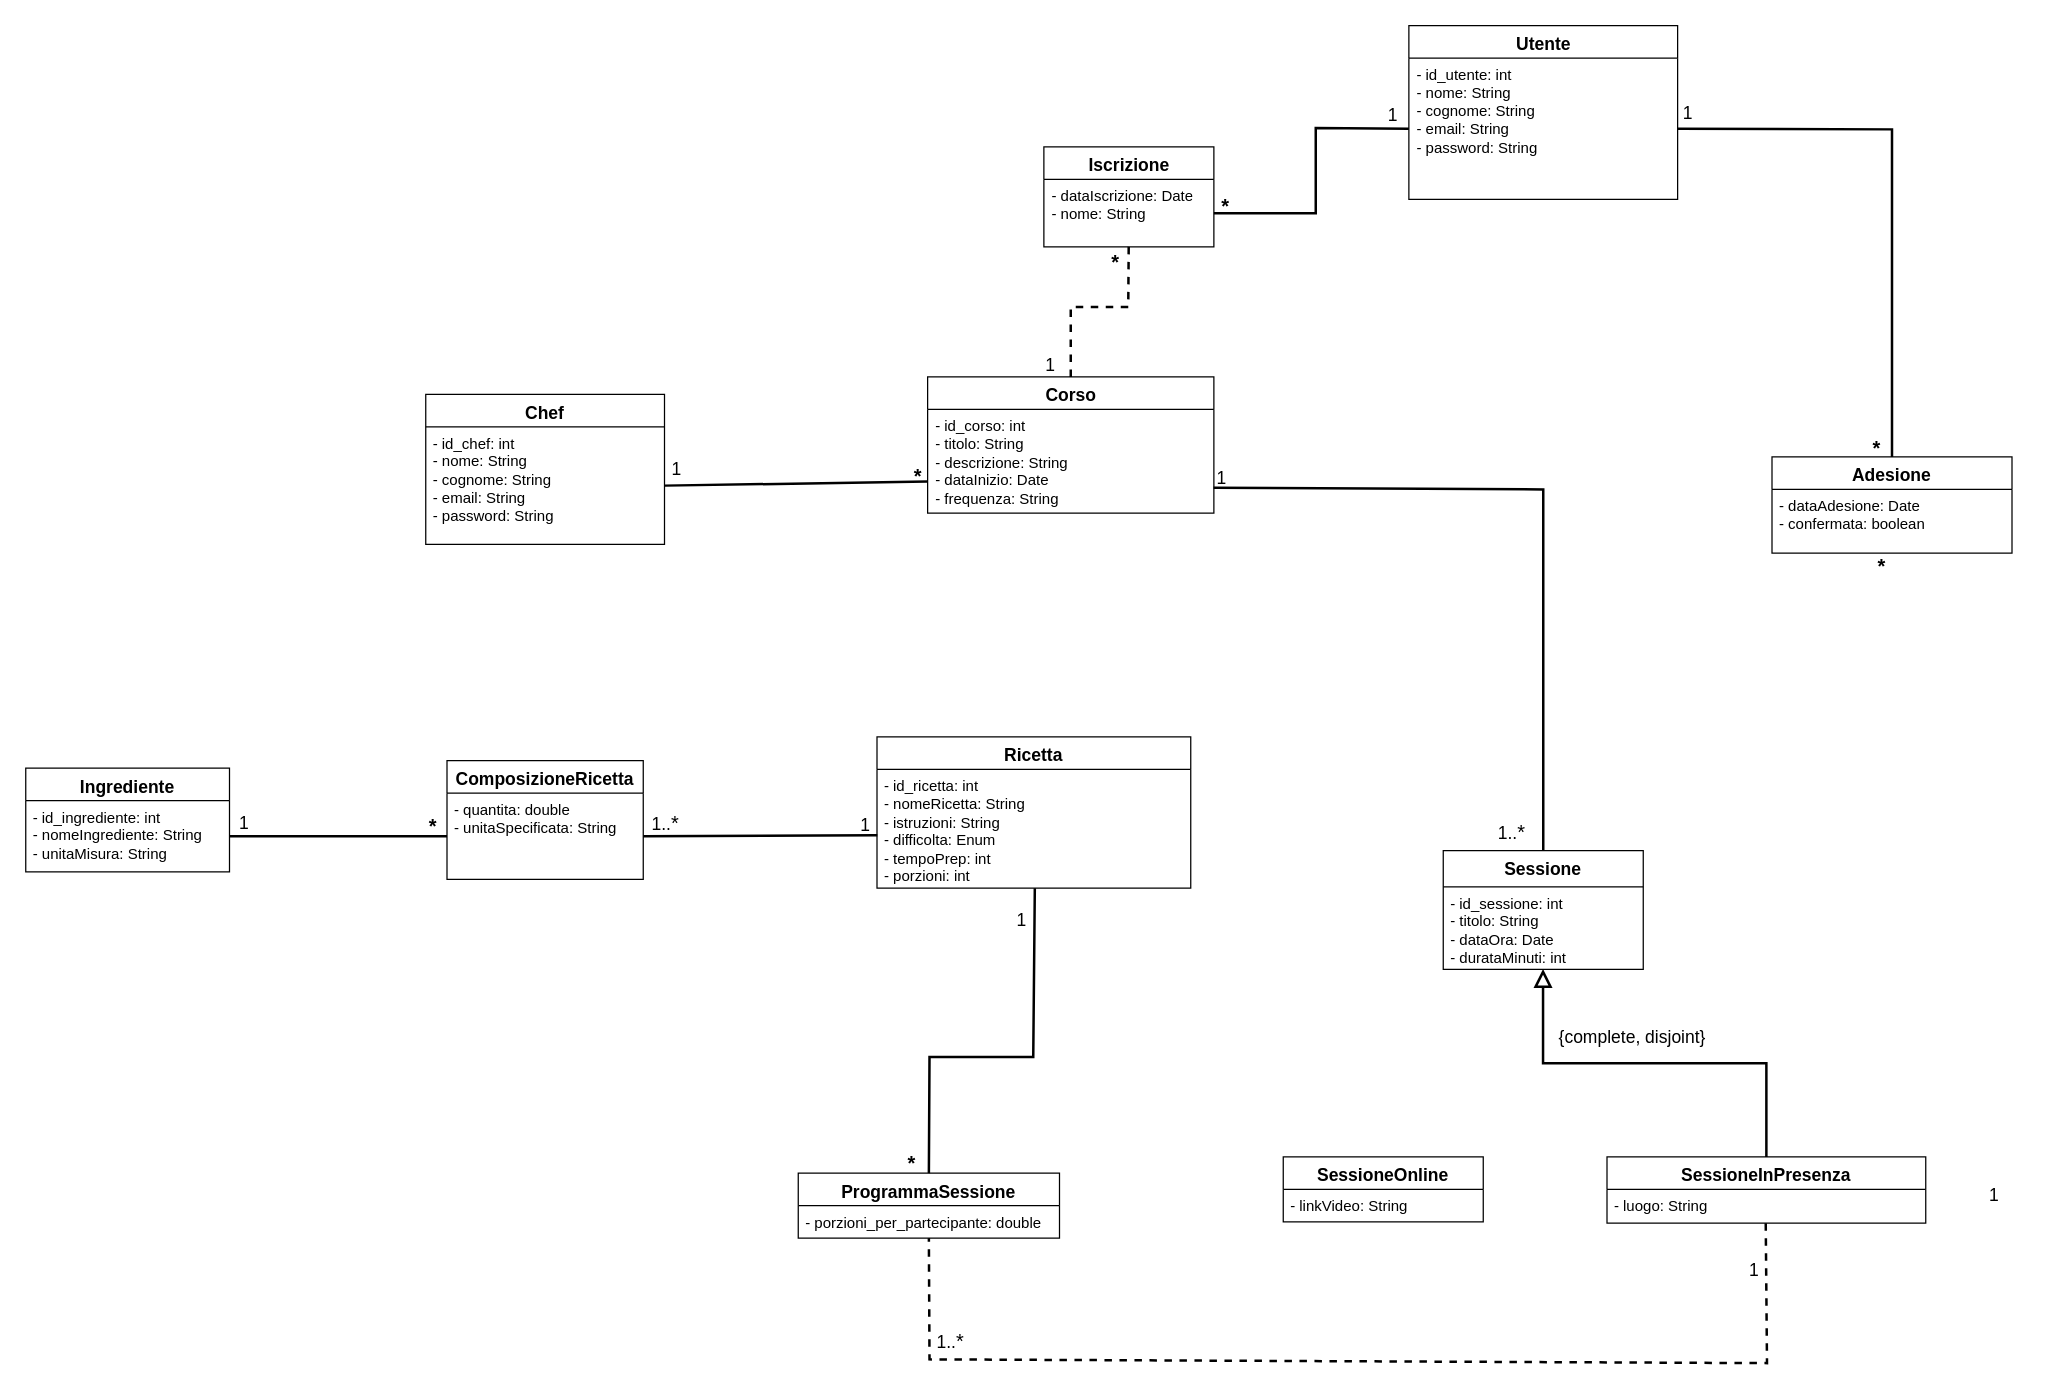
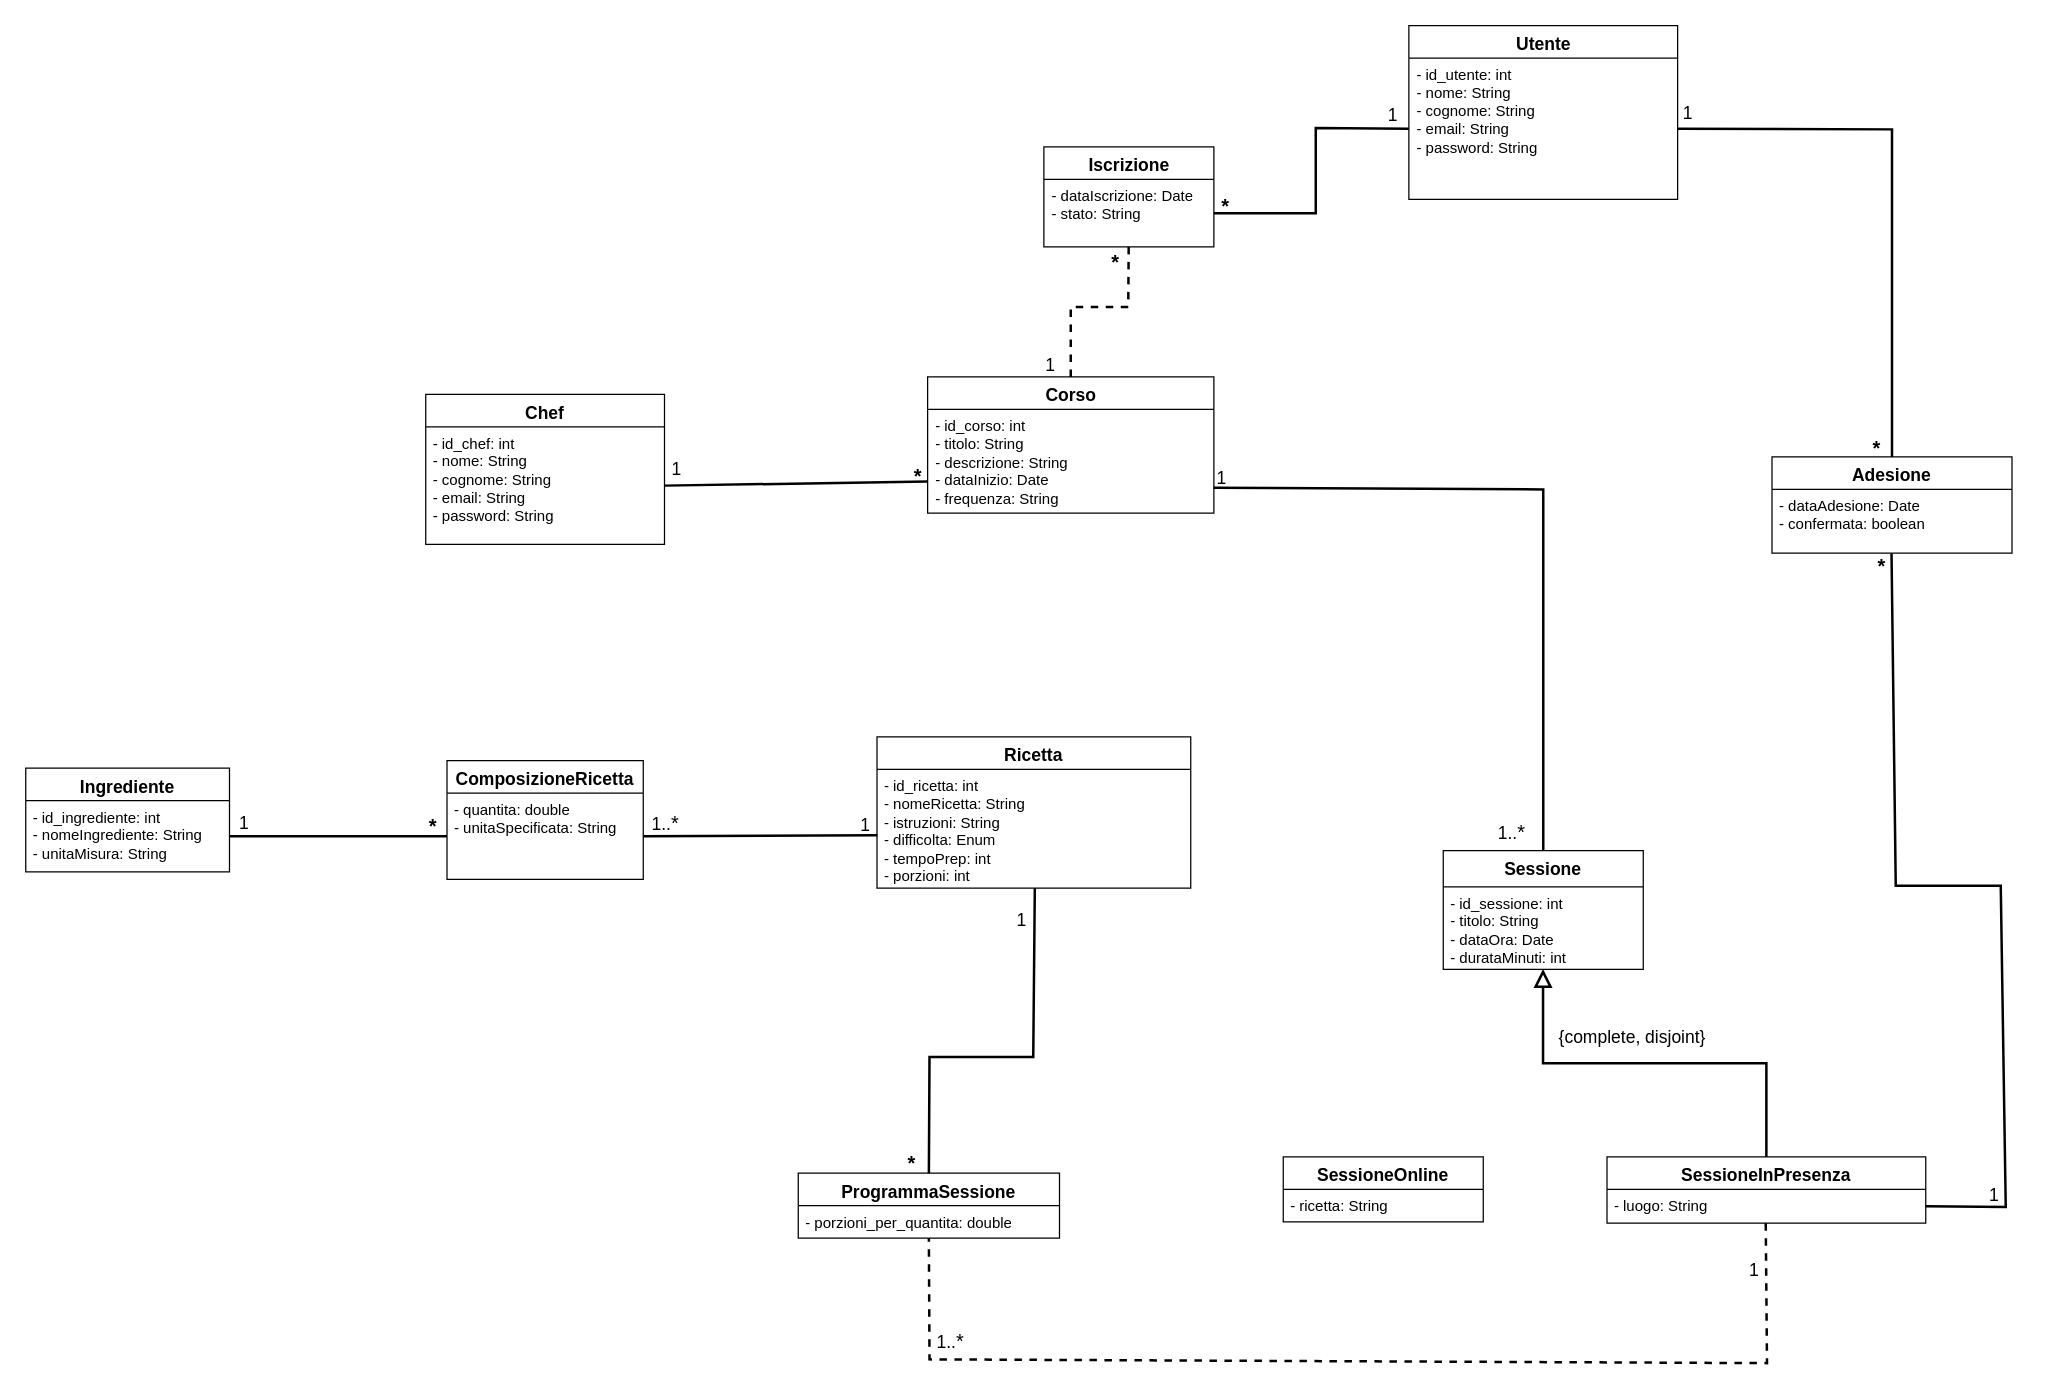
node "- dataIscrizione: Date - nome: String": label "- dataIscrizione: Date - nome: String" -> "- dataIscrizione: Date - stato: String"
edge "- dataAdesione: Date - confermata: boolean" -- "- luogo: String": added
node "- linkVideo: String": label "- linkVideo: String" -> "- ricetta: String"
node "- porzioni_per_partecipante: double": label "- porzioni_per_partecipante: double" -> "- porzioni_per_quantita: double"
